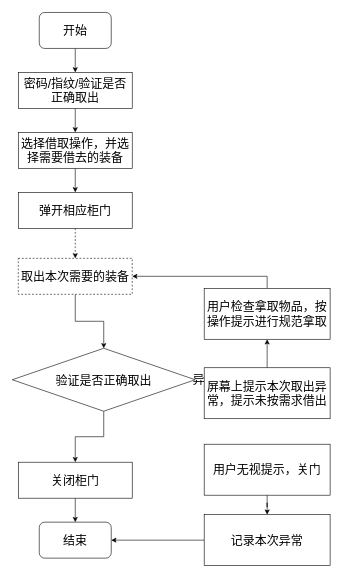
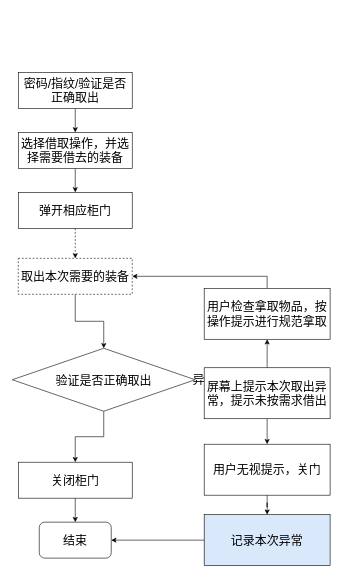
node "开始": removed
edge "开始" -> "密码/指纹/验证是否正确取出": removed
edge "屏幕上提示本次取出异常，提示未按需求借出" -> "用户无视提示，关门": added
node "记录本次异常": fillcolor #ffffff -> #dae8fc
